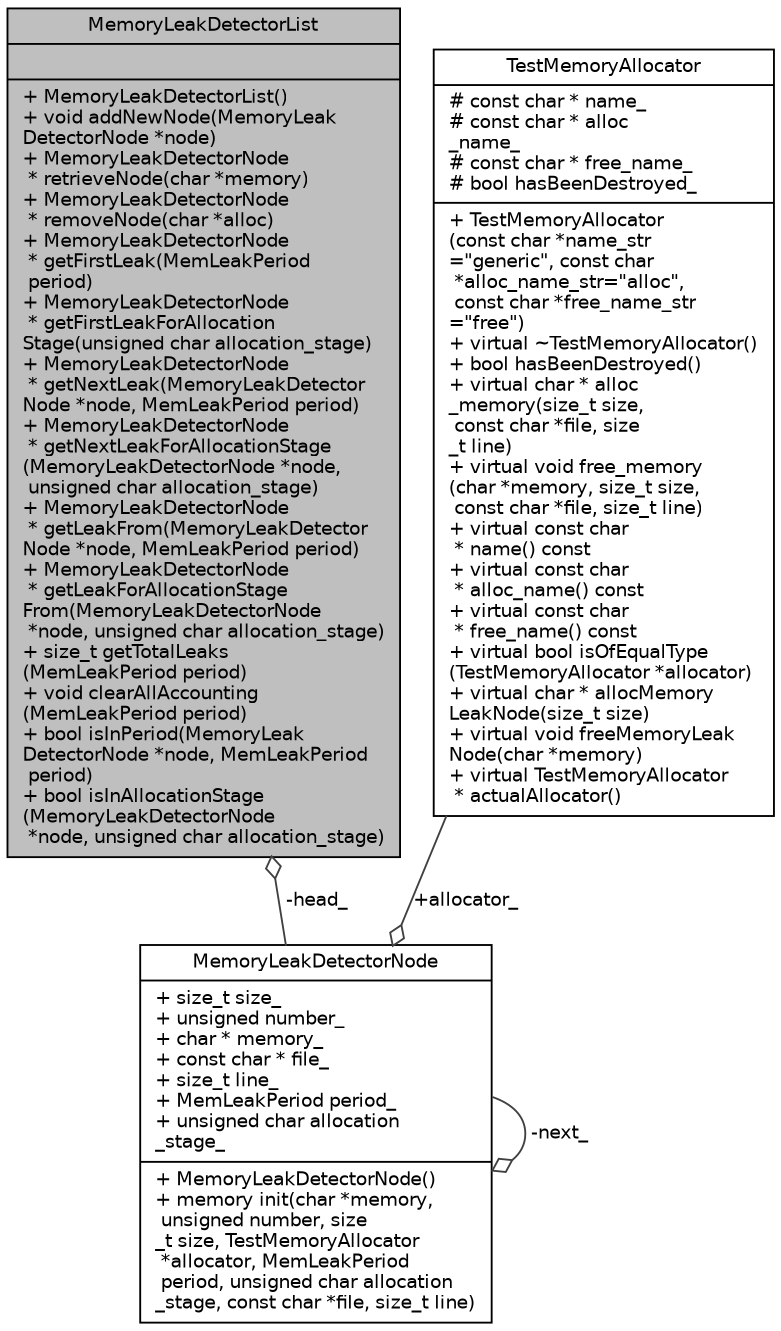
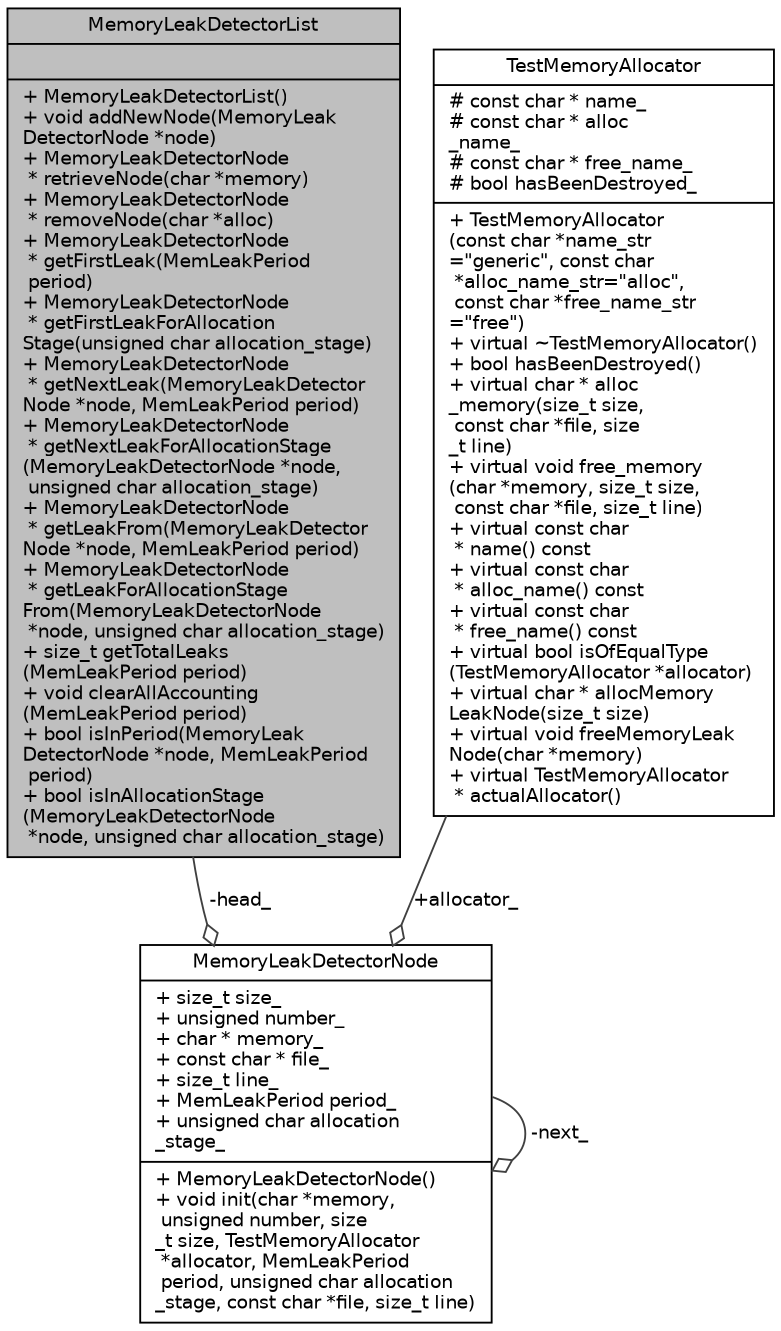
edge "MemoryLeakDetectorNode" -> "MemoryLeakDetectorList": reversed
node "MemoryLeakDetectorNode": text "+ memory init(char *memory," -> "+ void init(char *memory,"
